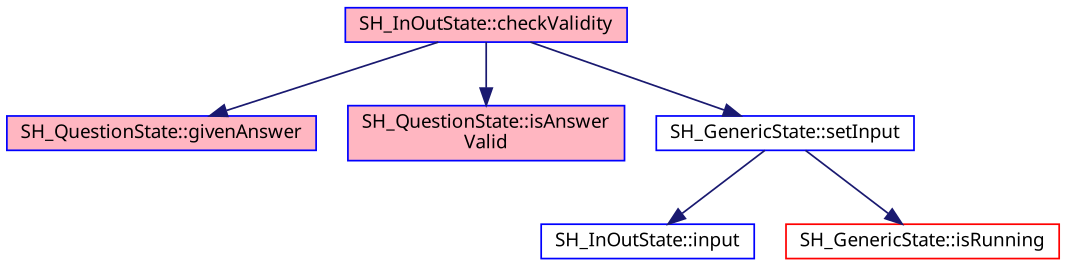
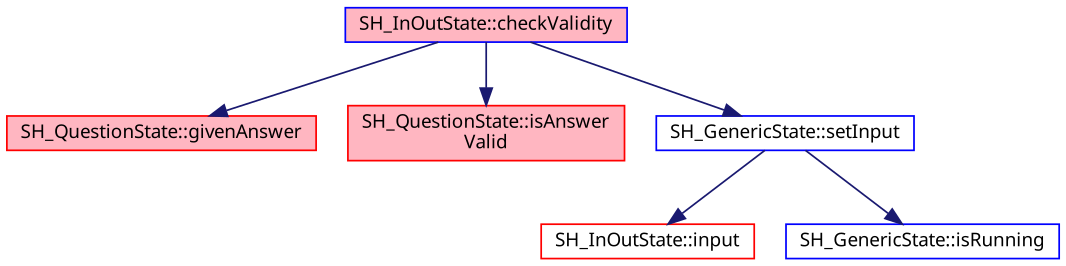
node "SH_QuestionState::givenAnswer": color blue -> red
node "SH_QuestionState::isAnswer Valid": color blue -> red
node "SH_InOutState::input": color blue -> red
node "SH_GenericState::isRunning": color red -> blue
